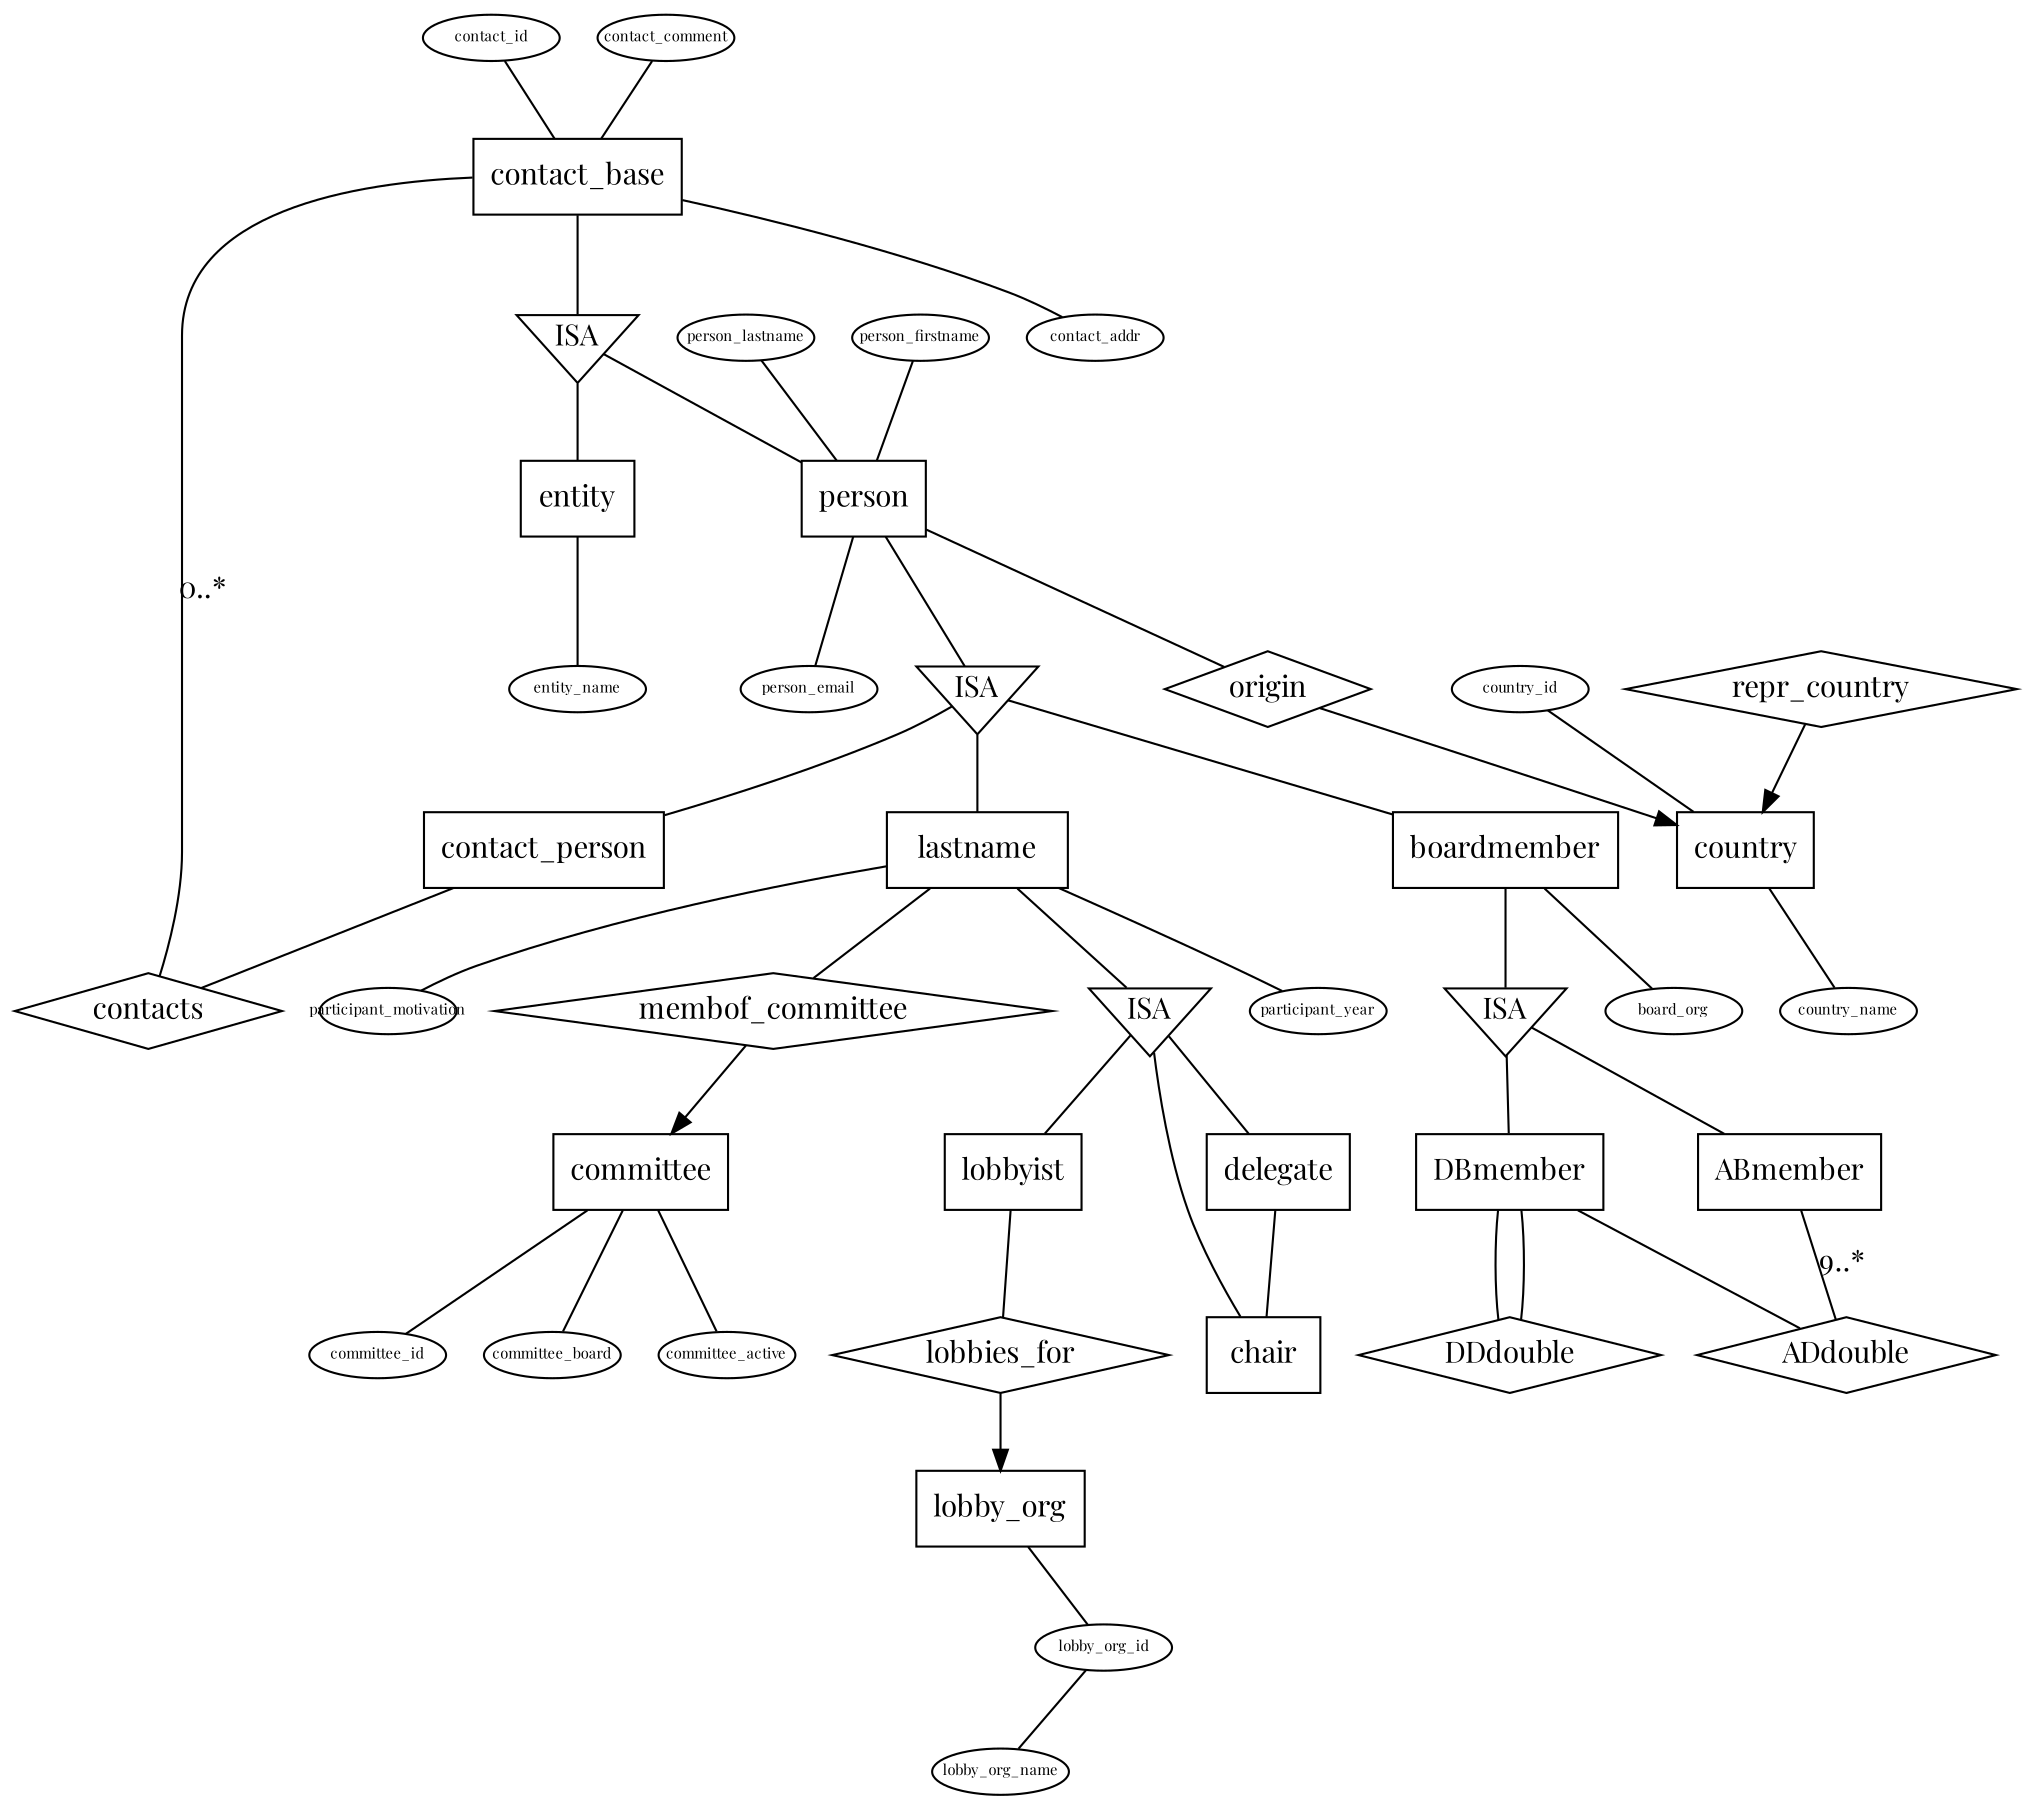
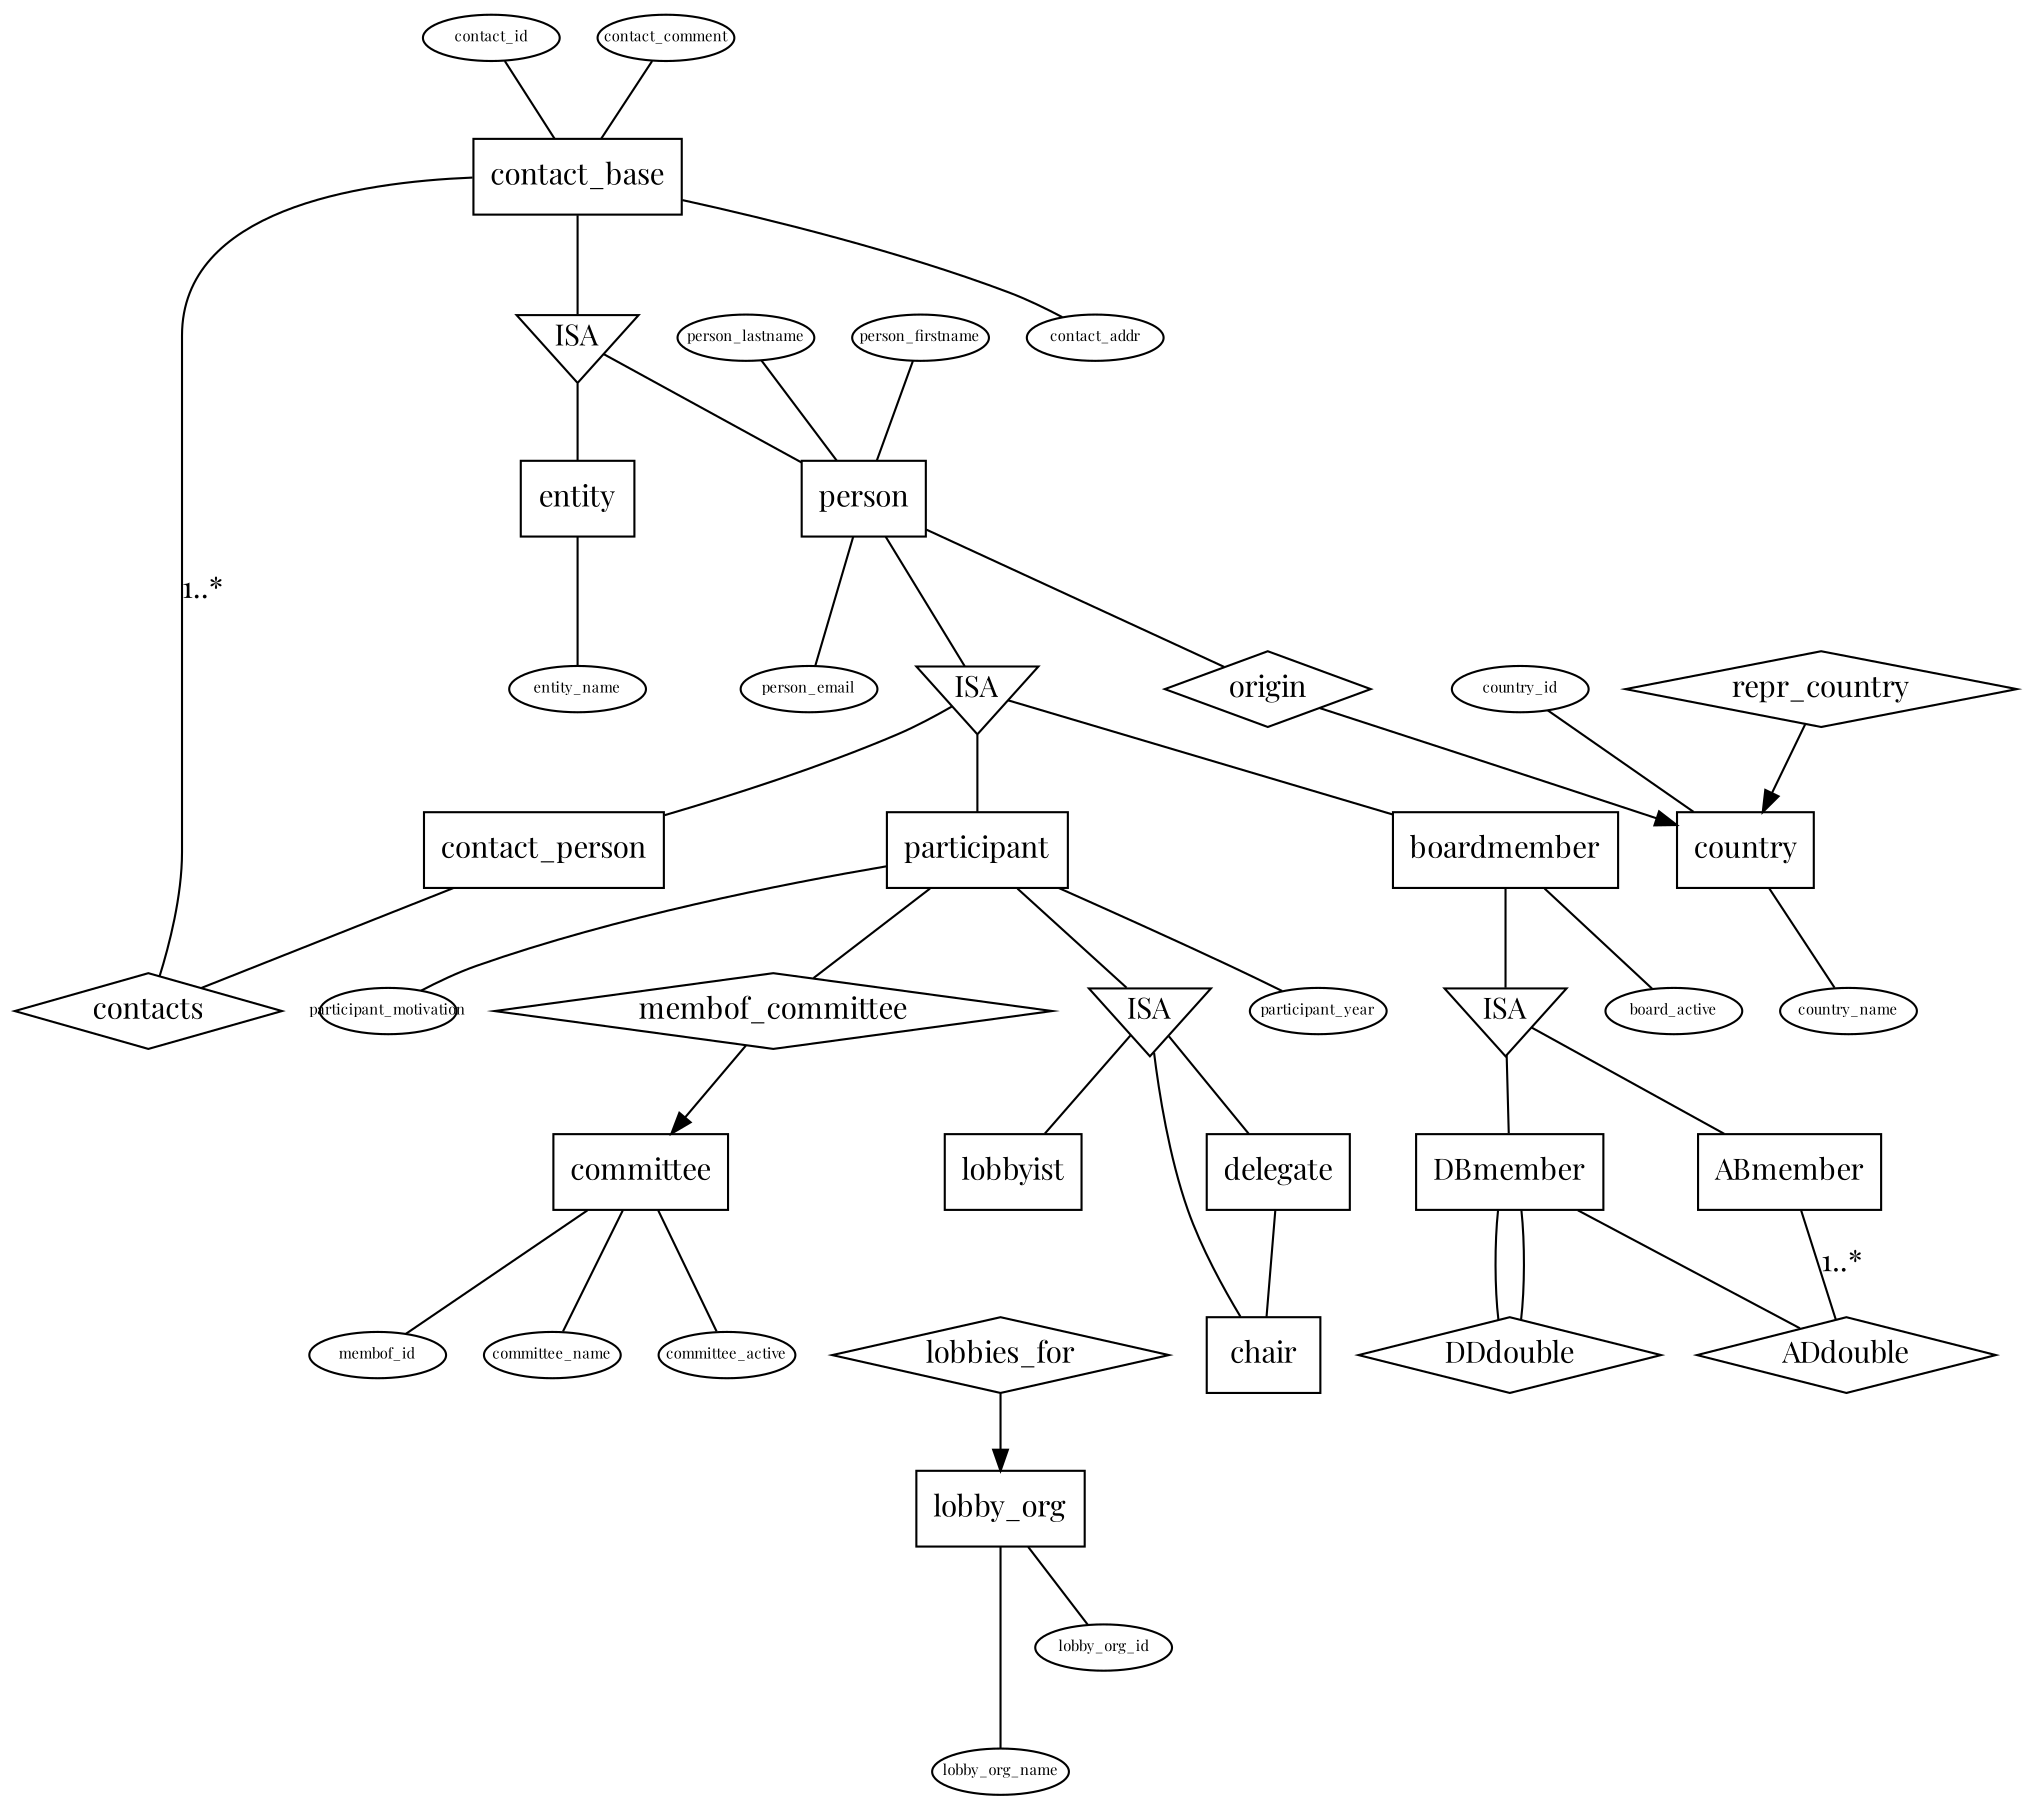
edge "contact_base" -- "contacts": label "0..*" -> "1..*"
node "lastname": label "lastname" -> "participant"
node "board_org": label "board_org" -> "board_active"
edge "lobbyist" -- "lobbies_for": removed
edge "ABmember" -- "ADdouble": label "9..*" -> "1..*"
node "committee_id": label "committee_id" -> "membof_id"
node "committee_board": label "committee_board" -> "committee_name"
edge "lobby_org_id" -- "lobby_org_name": now "lobby_org" -- "lobby_org_name"
